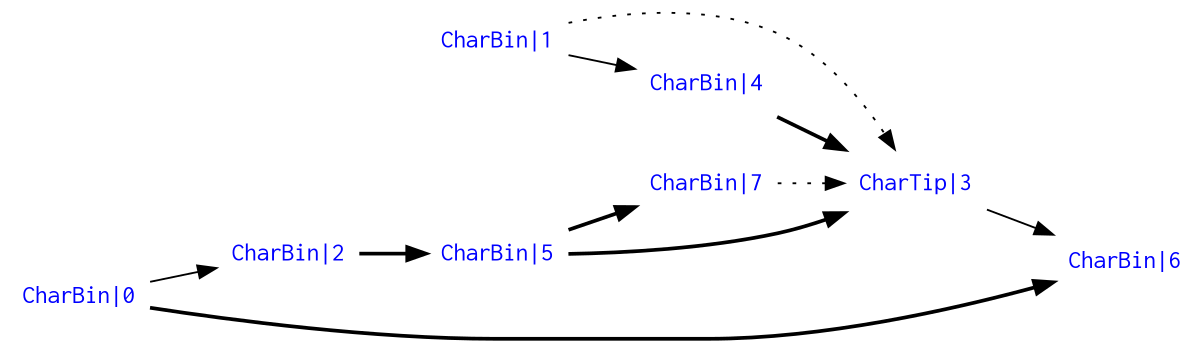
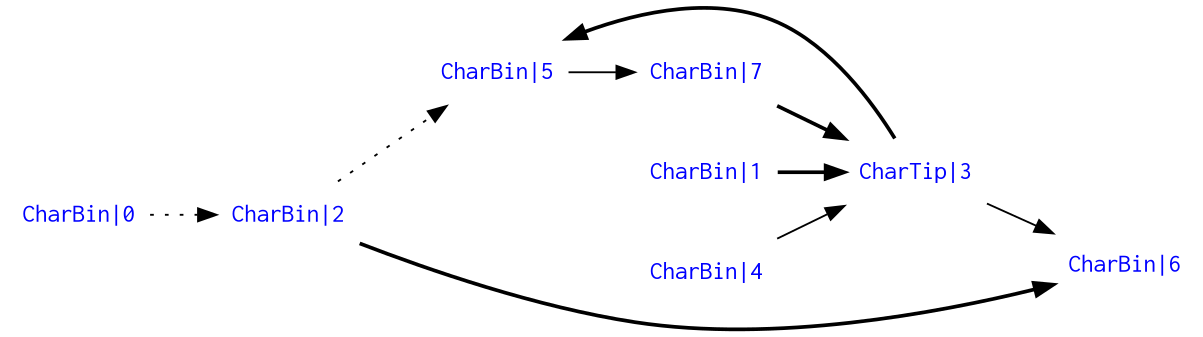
edge "CharBin|1" -> "CharTip|3": style dotted -> bold
edge "CharBin|1" -> "CharBin|4": removed
edge "CharBin|4" -> "CharTip|3": style bold -> solid
edge "CharBin|7" -> "CharTip|3": style dotted -> bold
edge "CharBin|5" -> "CharBin|7": style bold -> solid
edge "CharBin|5" -> "CharTip|3": reversed
edge "CharBin|2" -> "CharBin|5": style bold -> dotted
edge "CharBin|0" -> "CharBin|2": style solid -> dotted
edge "CharBin|0" -> "CharBin|6": now "CharBin|2" -> "CharBin|6"
